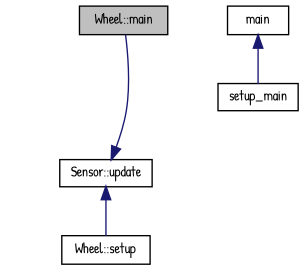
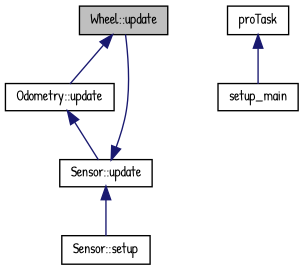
node "Wheel::main": label "Wheel::main" -> "Wheel::update"
node "main": label "main" -> "proTask"
node "Odometry::update": added
node "Wheel::setup": label "Wheel::setup" -> "Sensor::setup"
